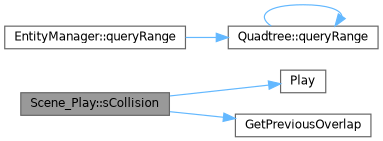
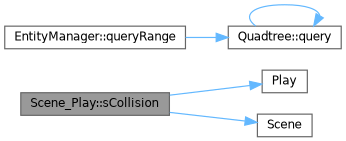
node "Quadtree::queryRange": label "Quadtree::queryRange" -> "Quadtree::query"
node "GetPreviousOverlap": label "GetPreviousOverlap" -> "Scene"
